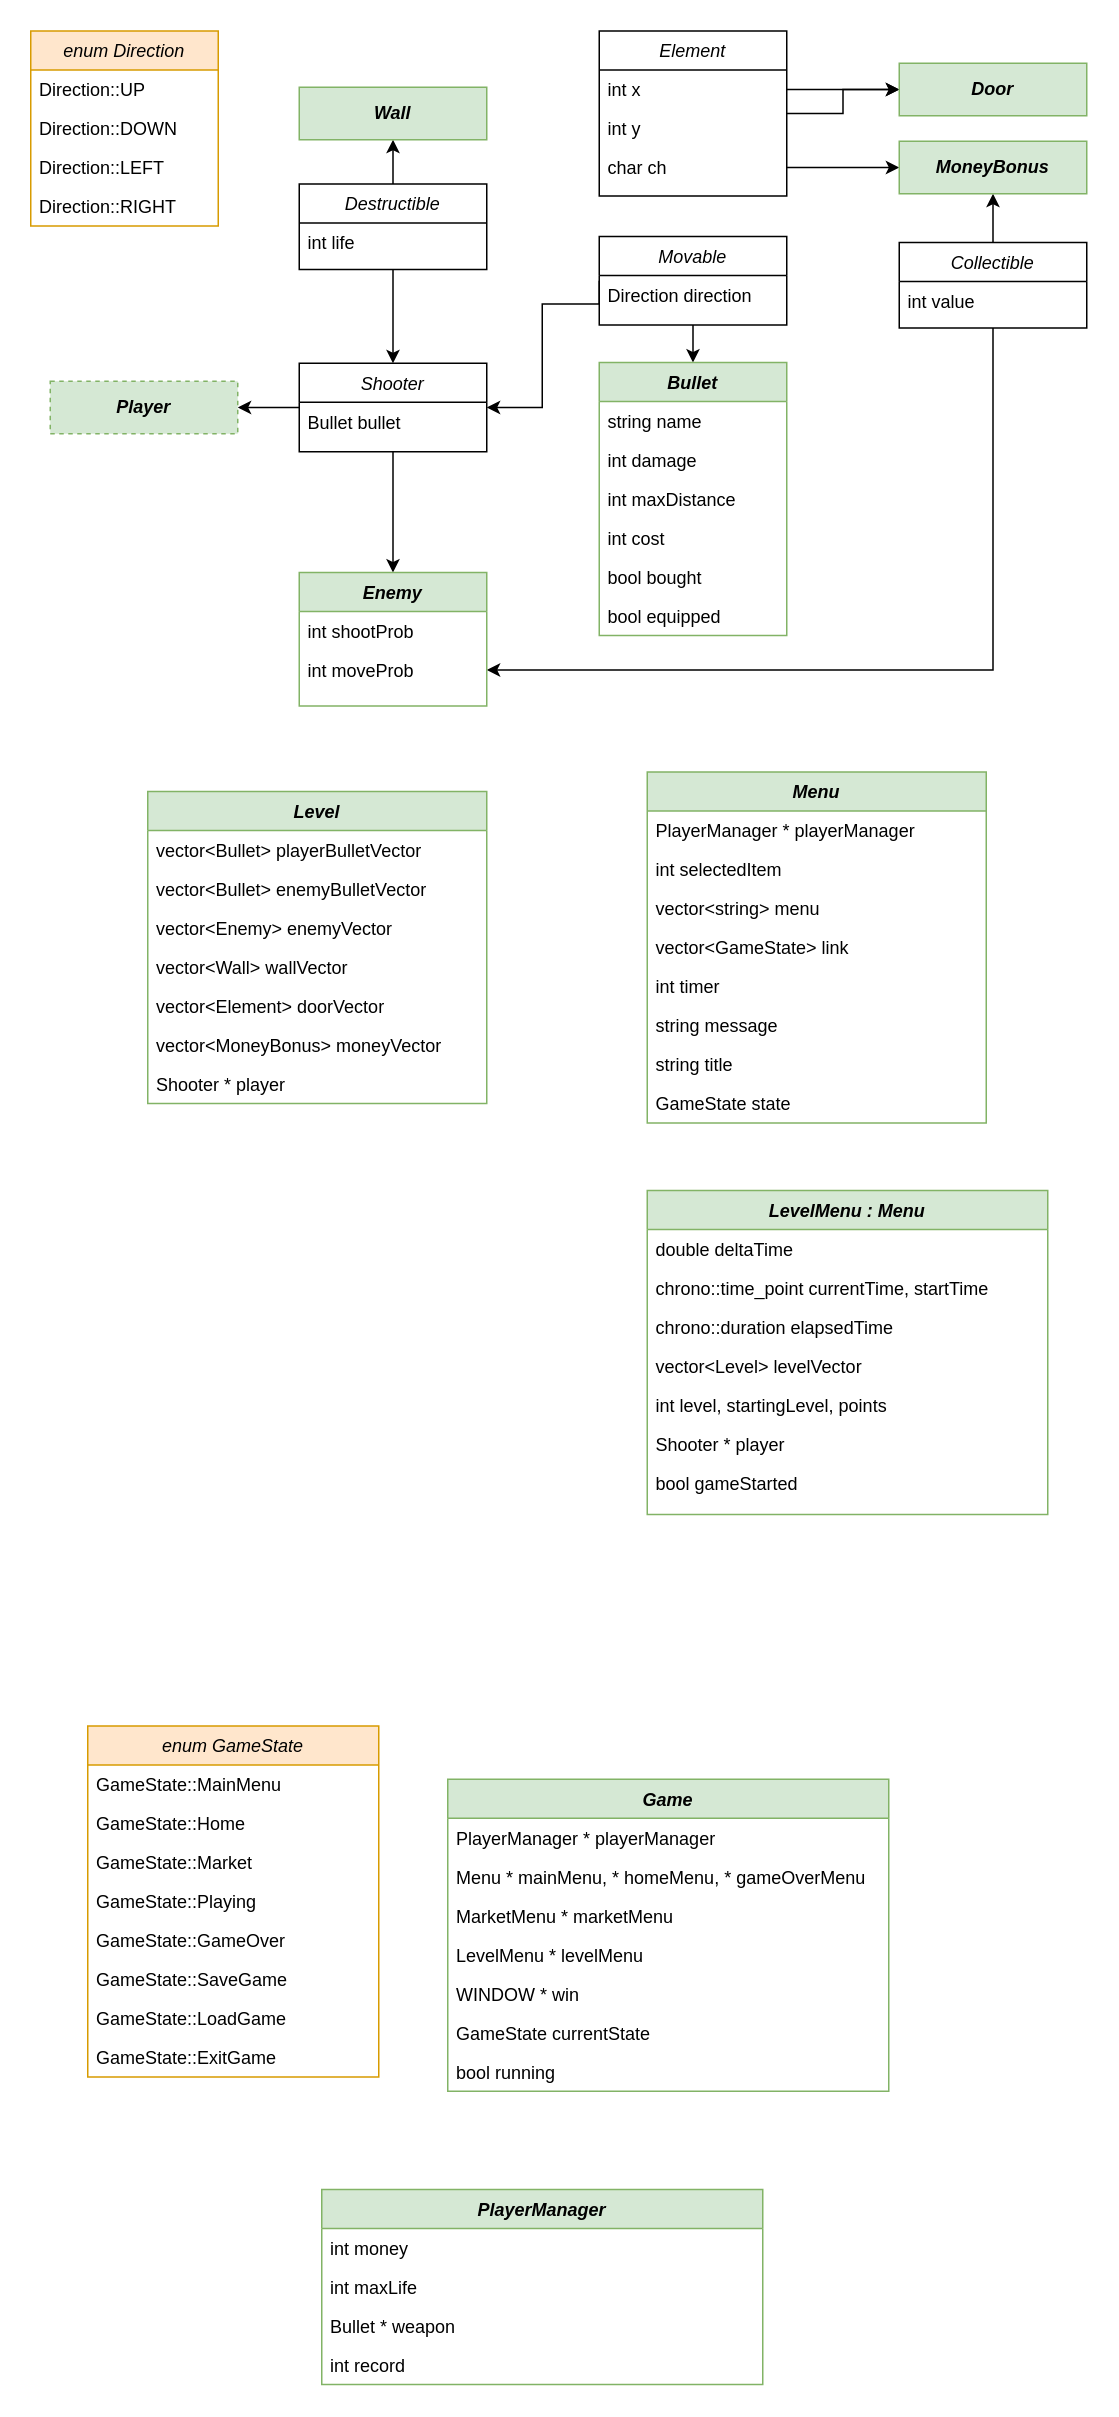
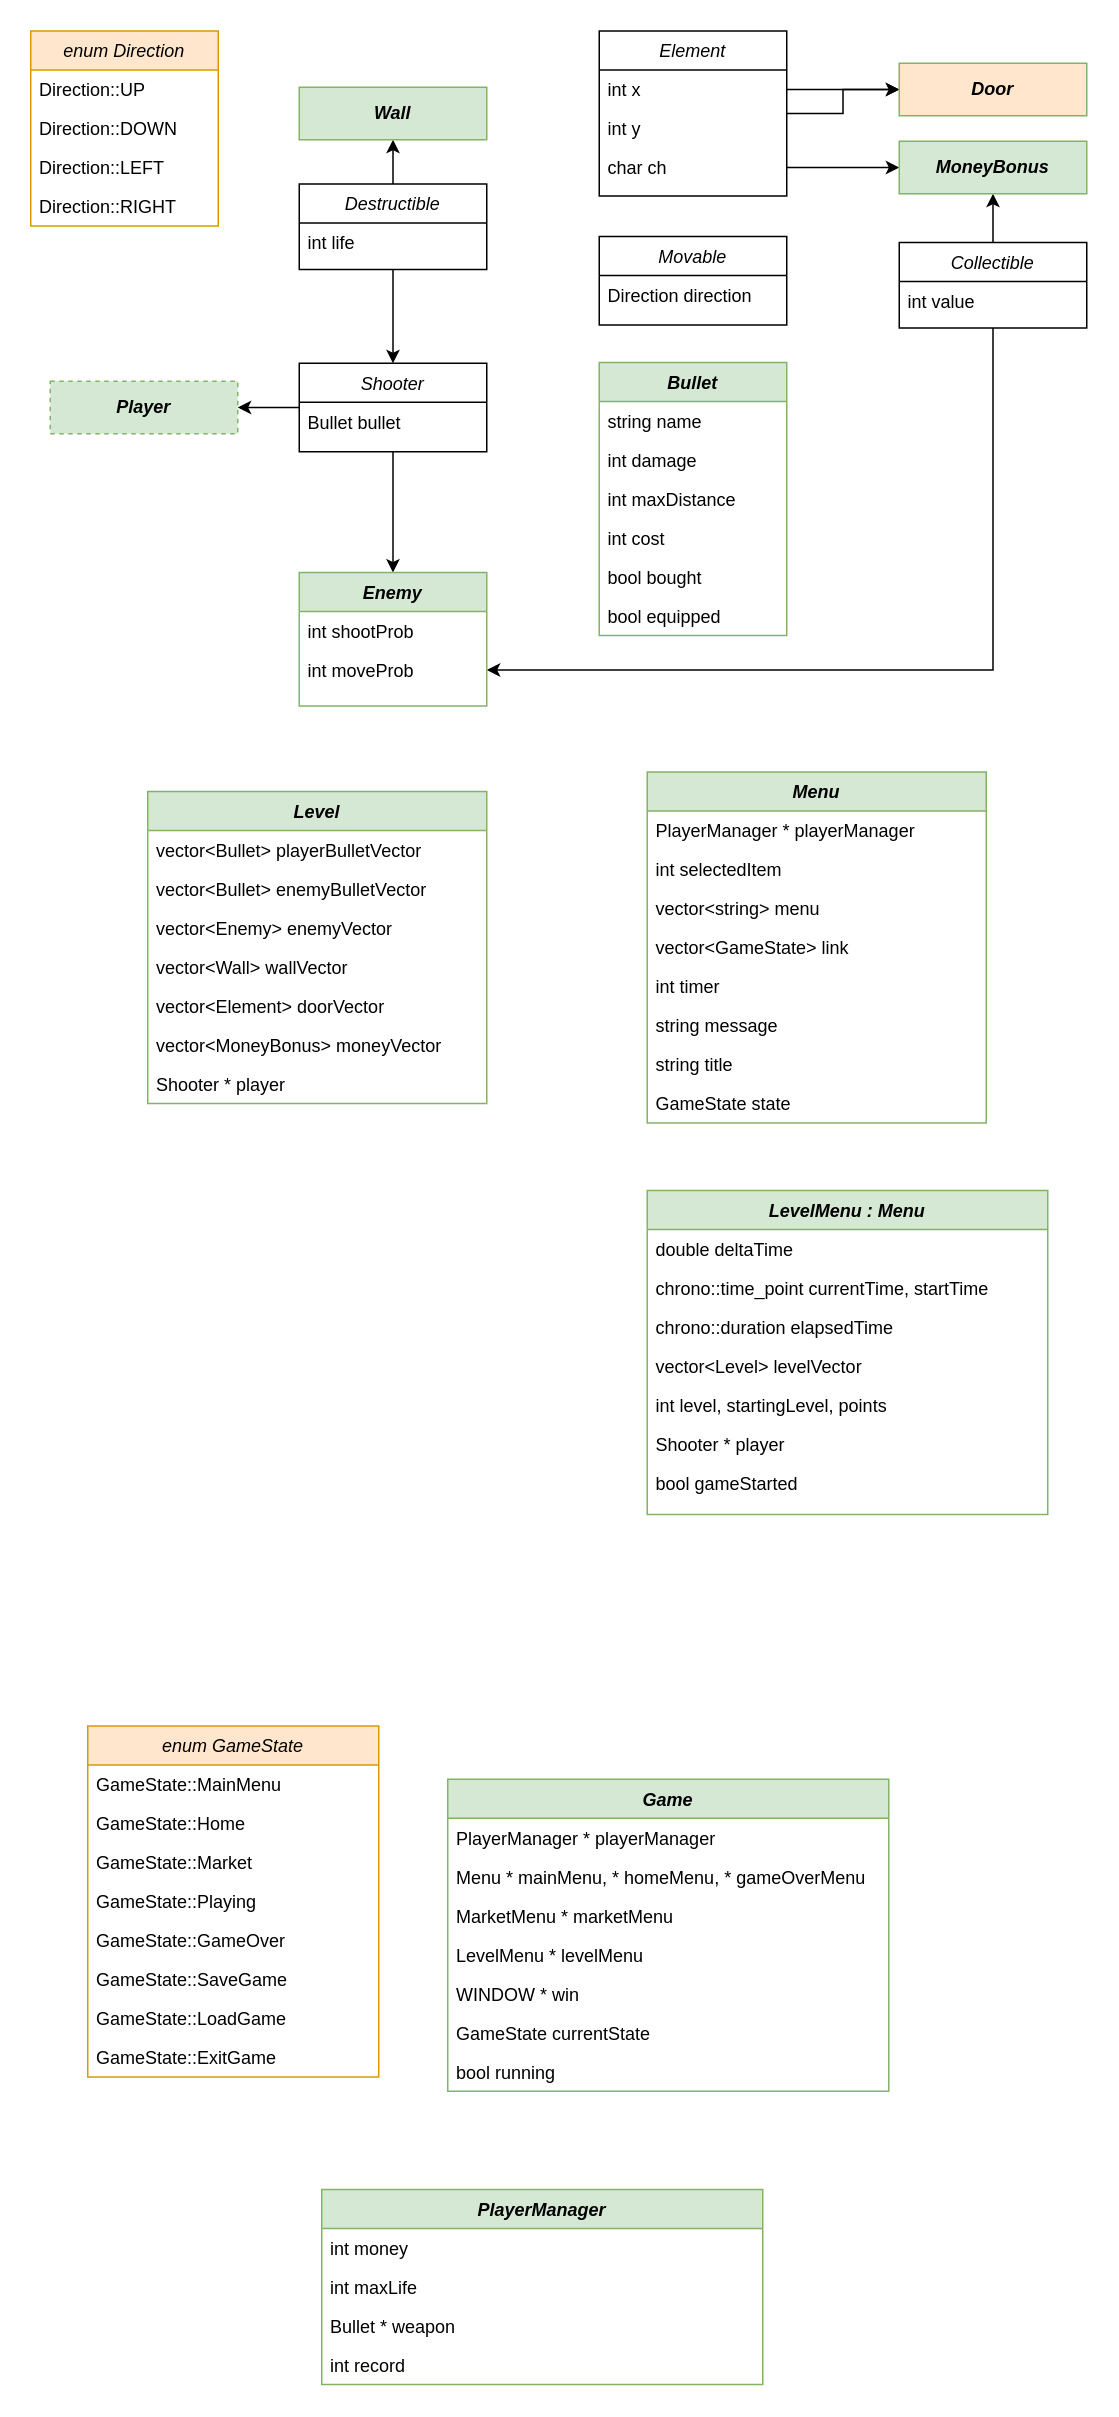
node "Door": fillcolor #d5e8d4 -> #ffe6cc
edge "Movable" -> "Bullet": removed
edge "Movable" -> "Shooter": removed
